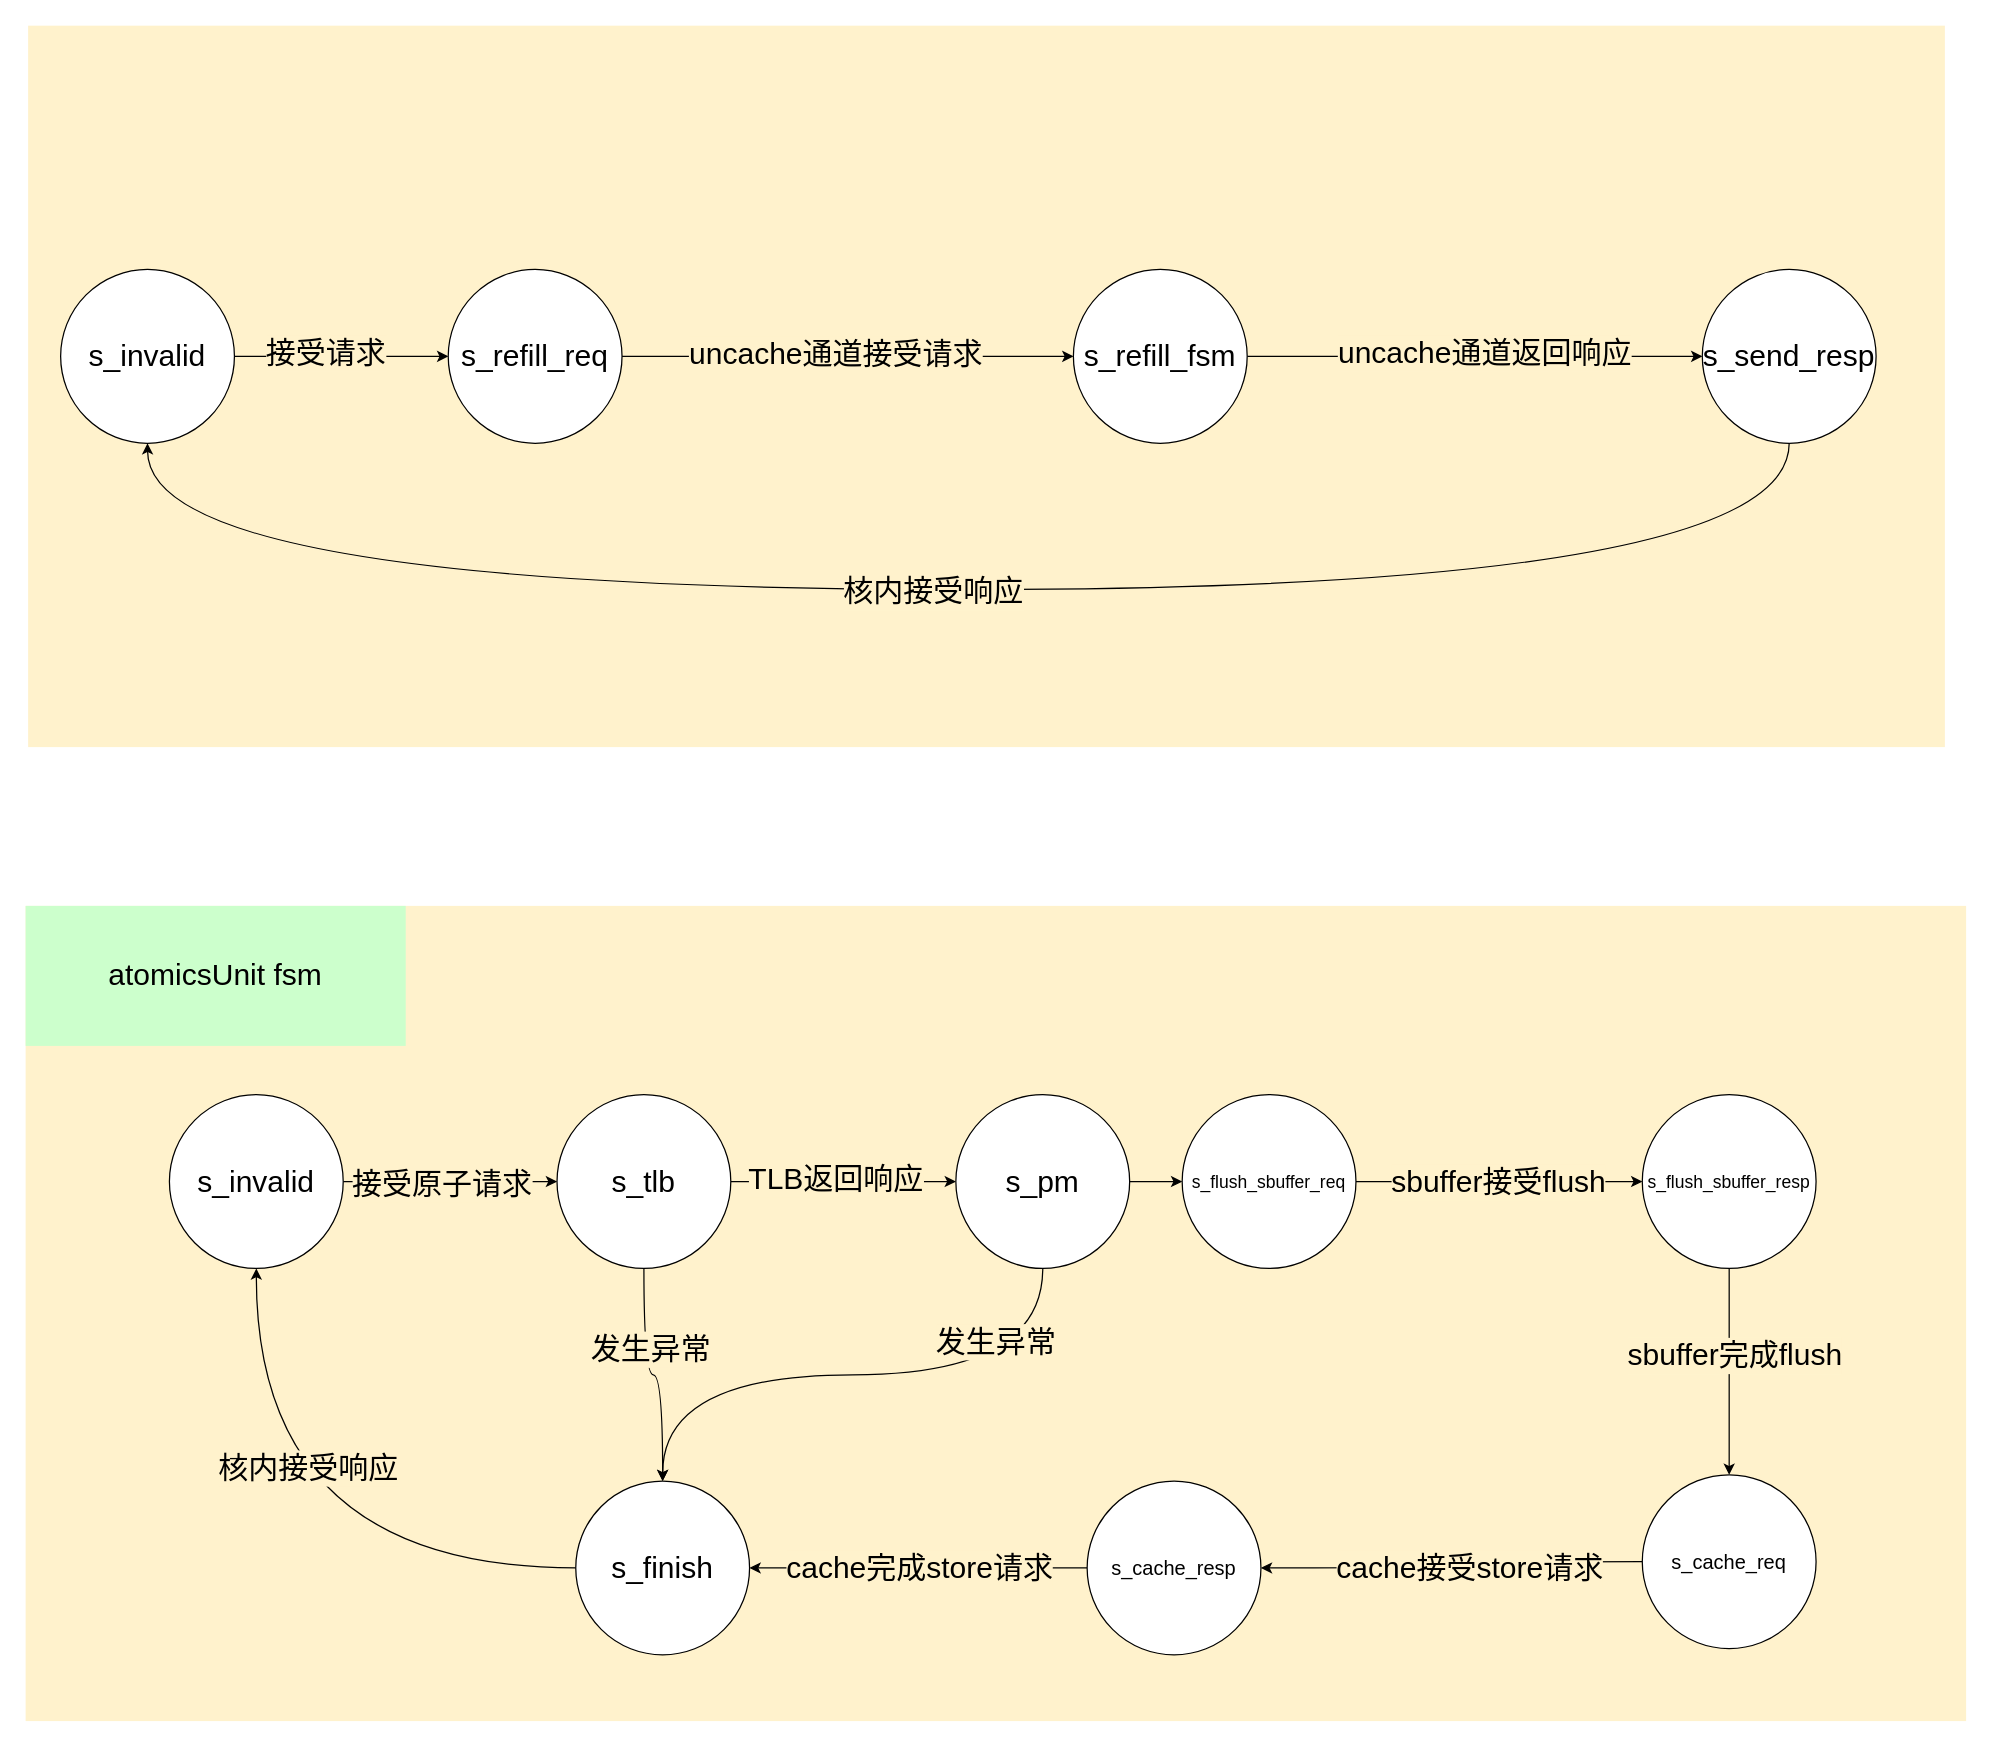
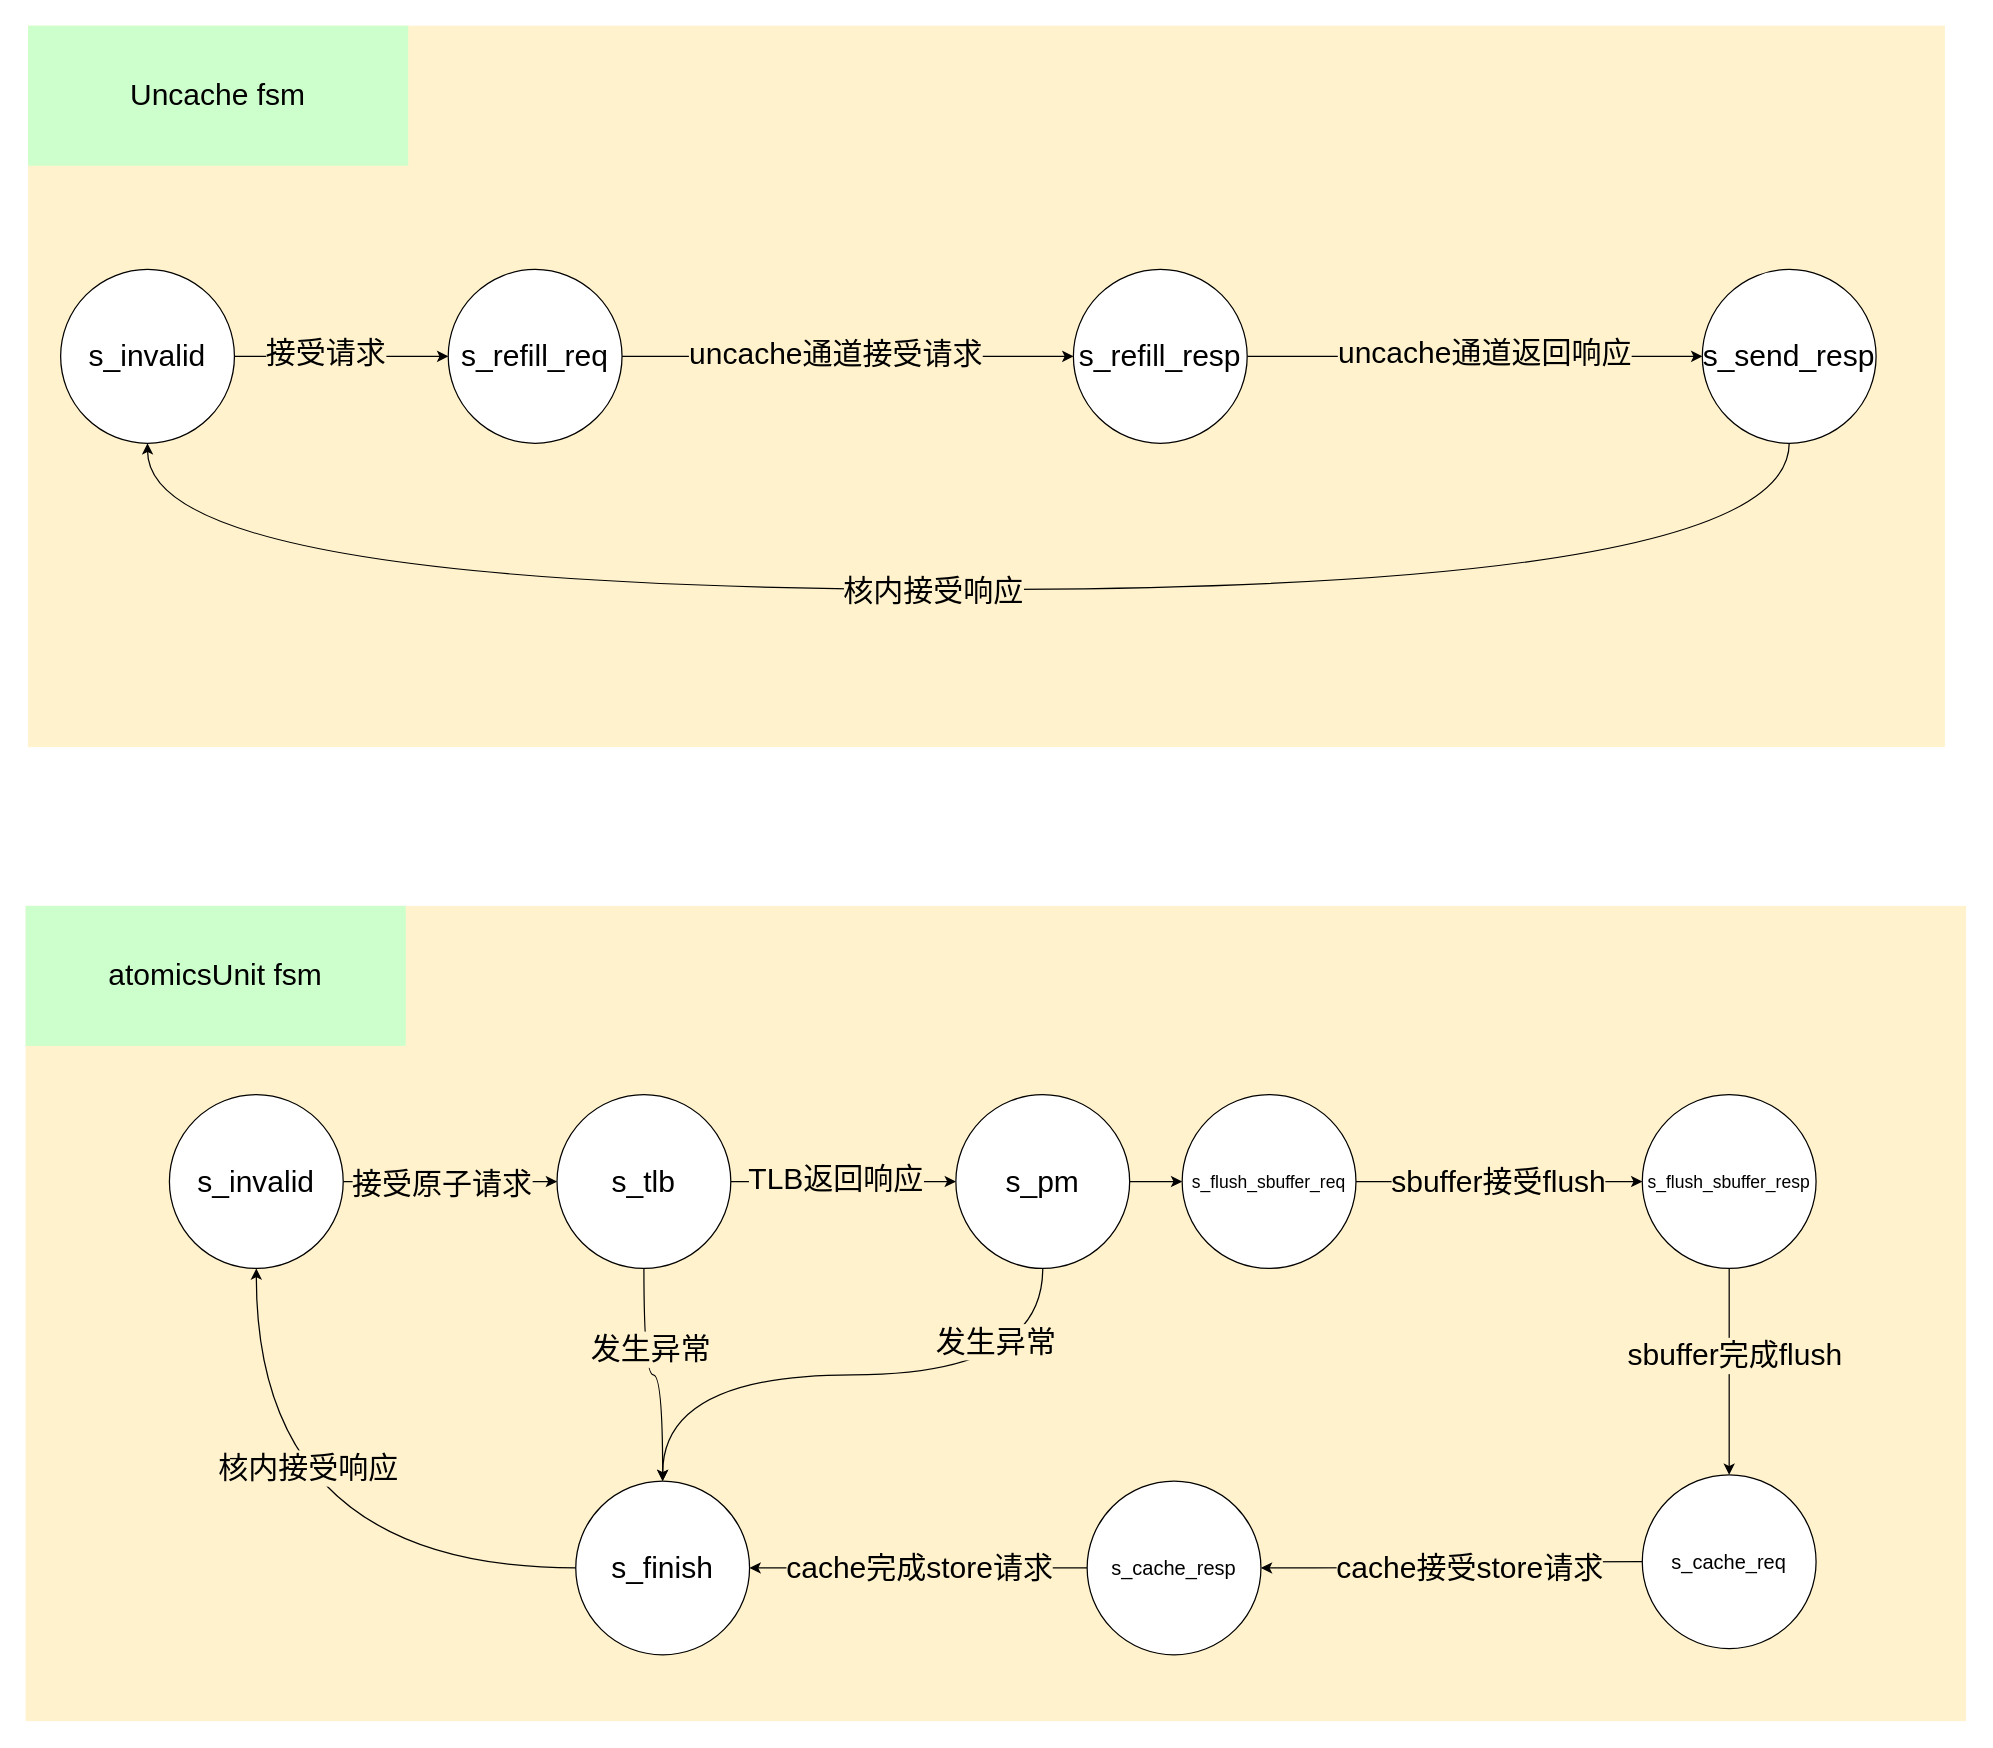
node "Uncache fsm": added
node "s_refill_fsm": label "s_refill_fsm" -> "s_refill_resp"
